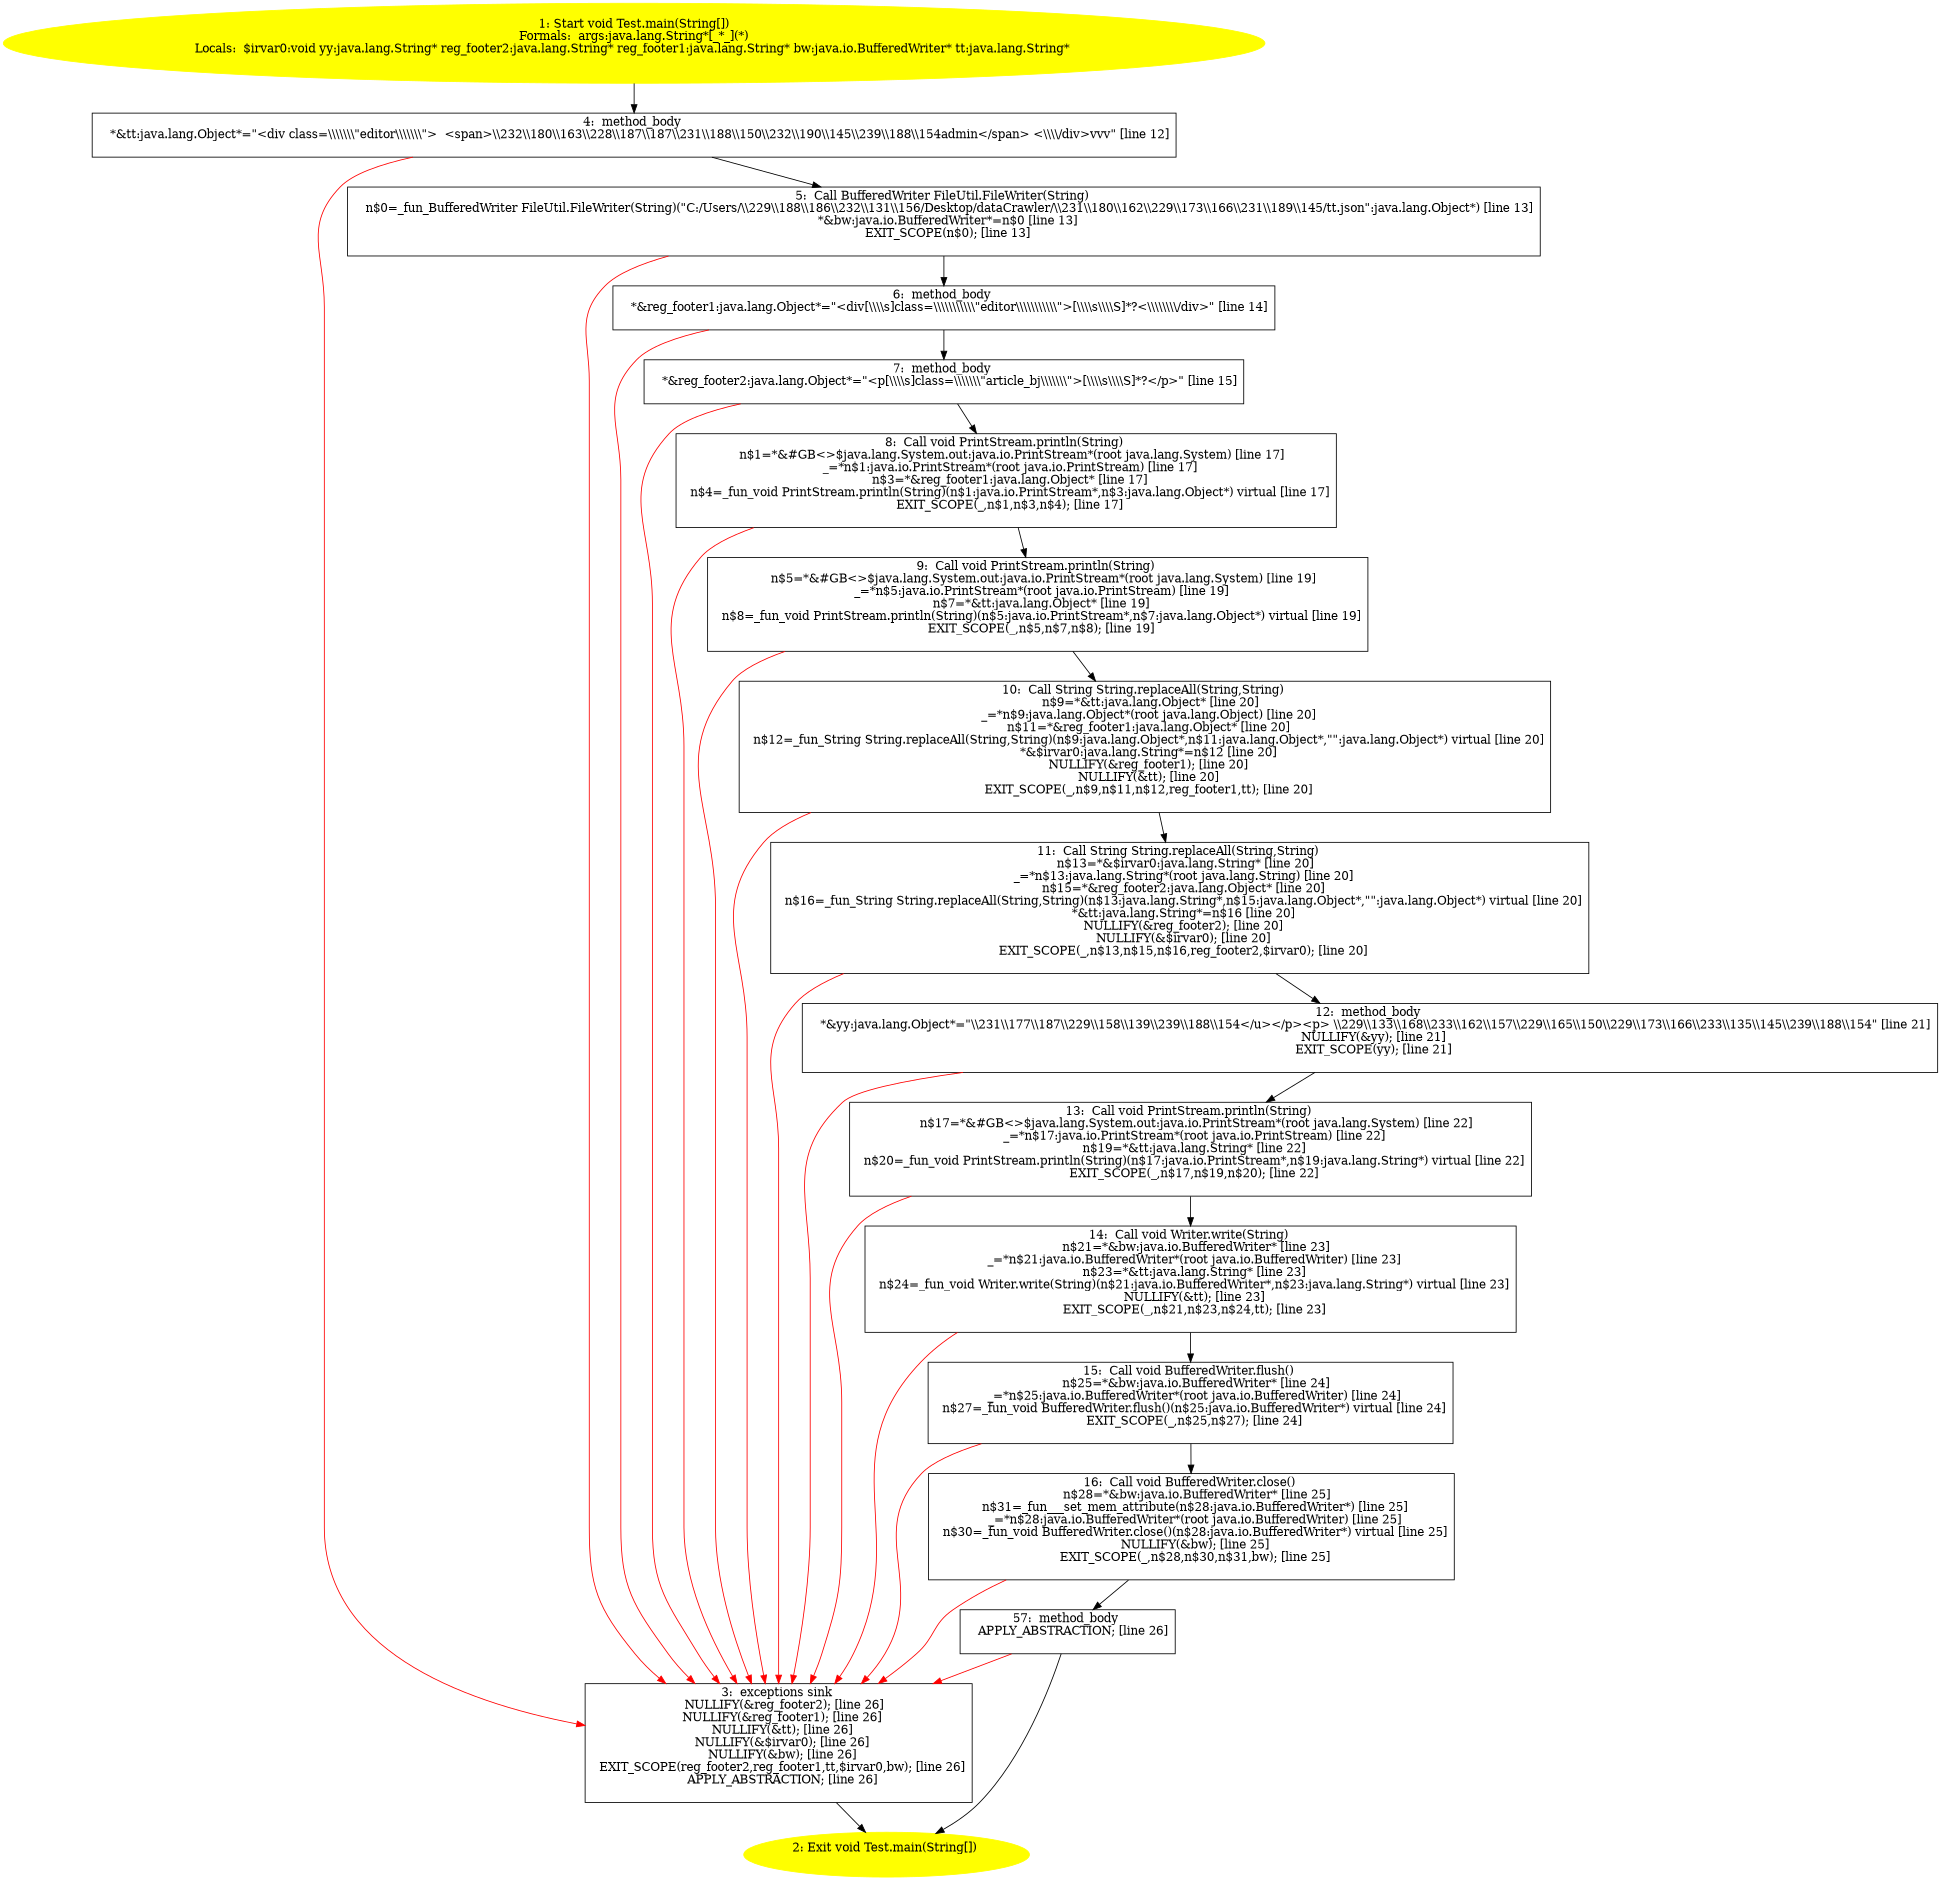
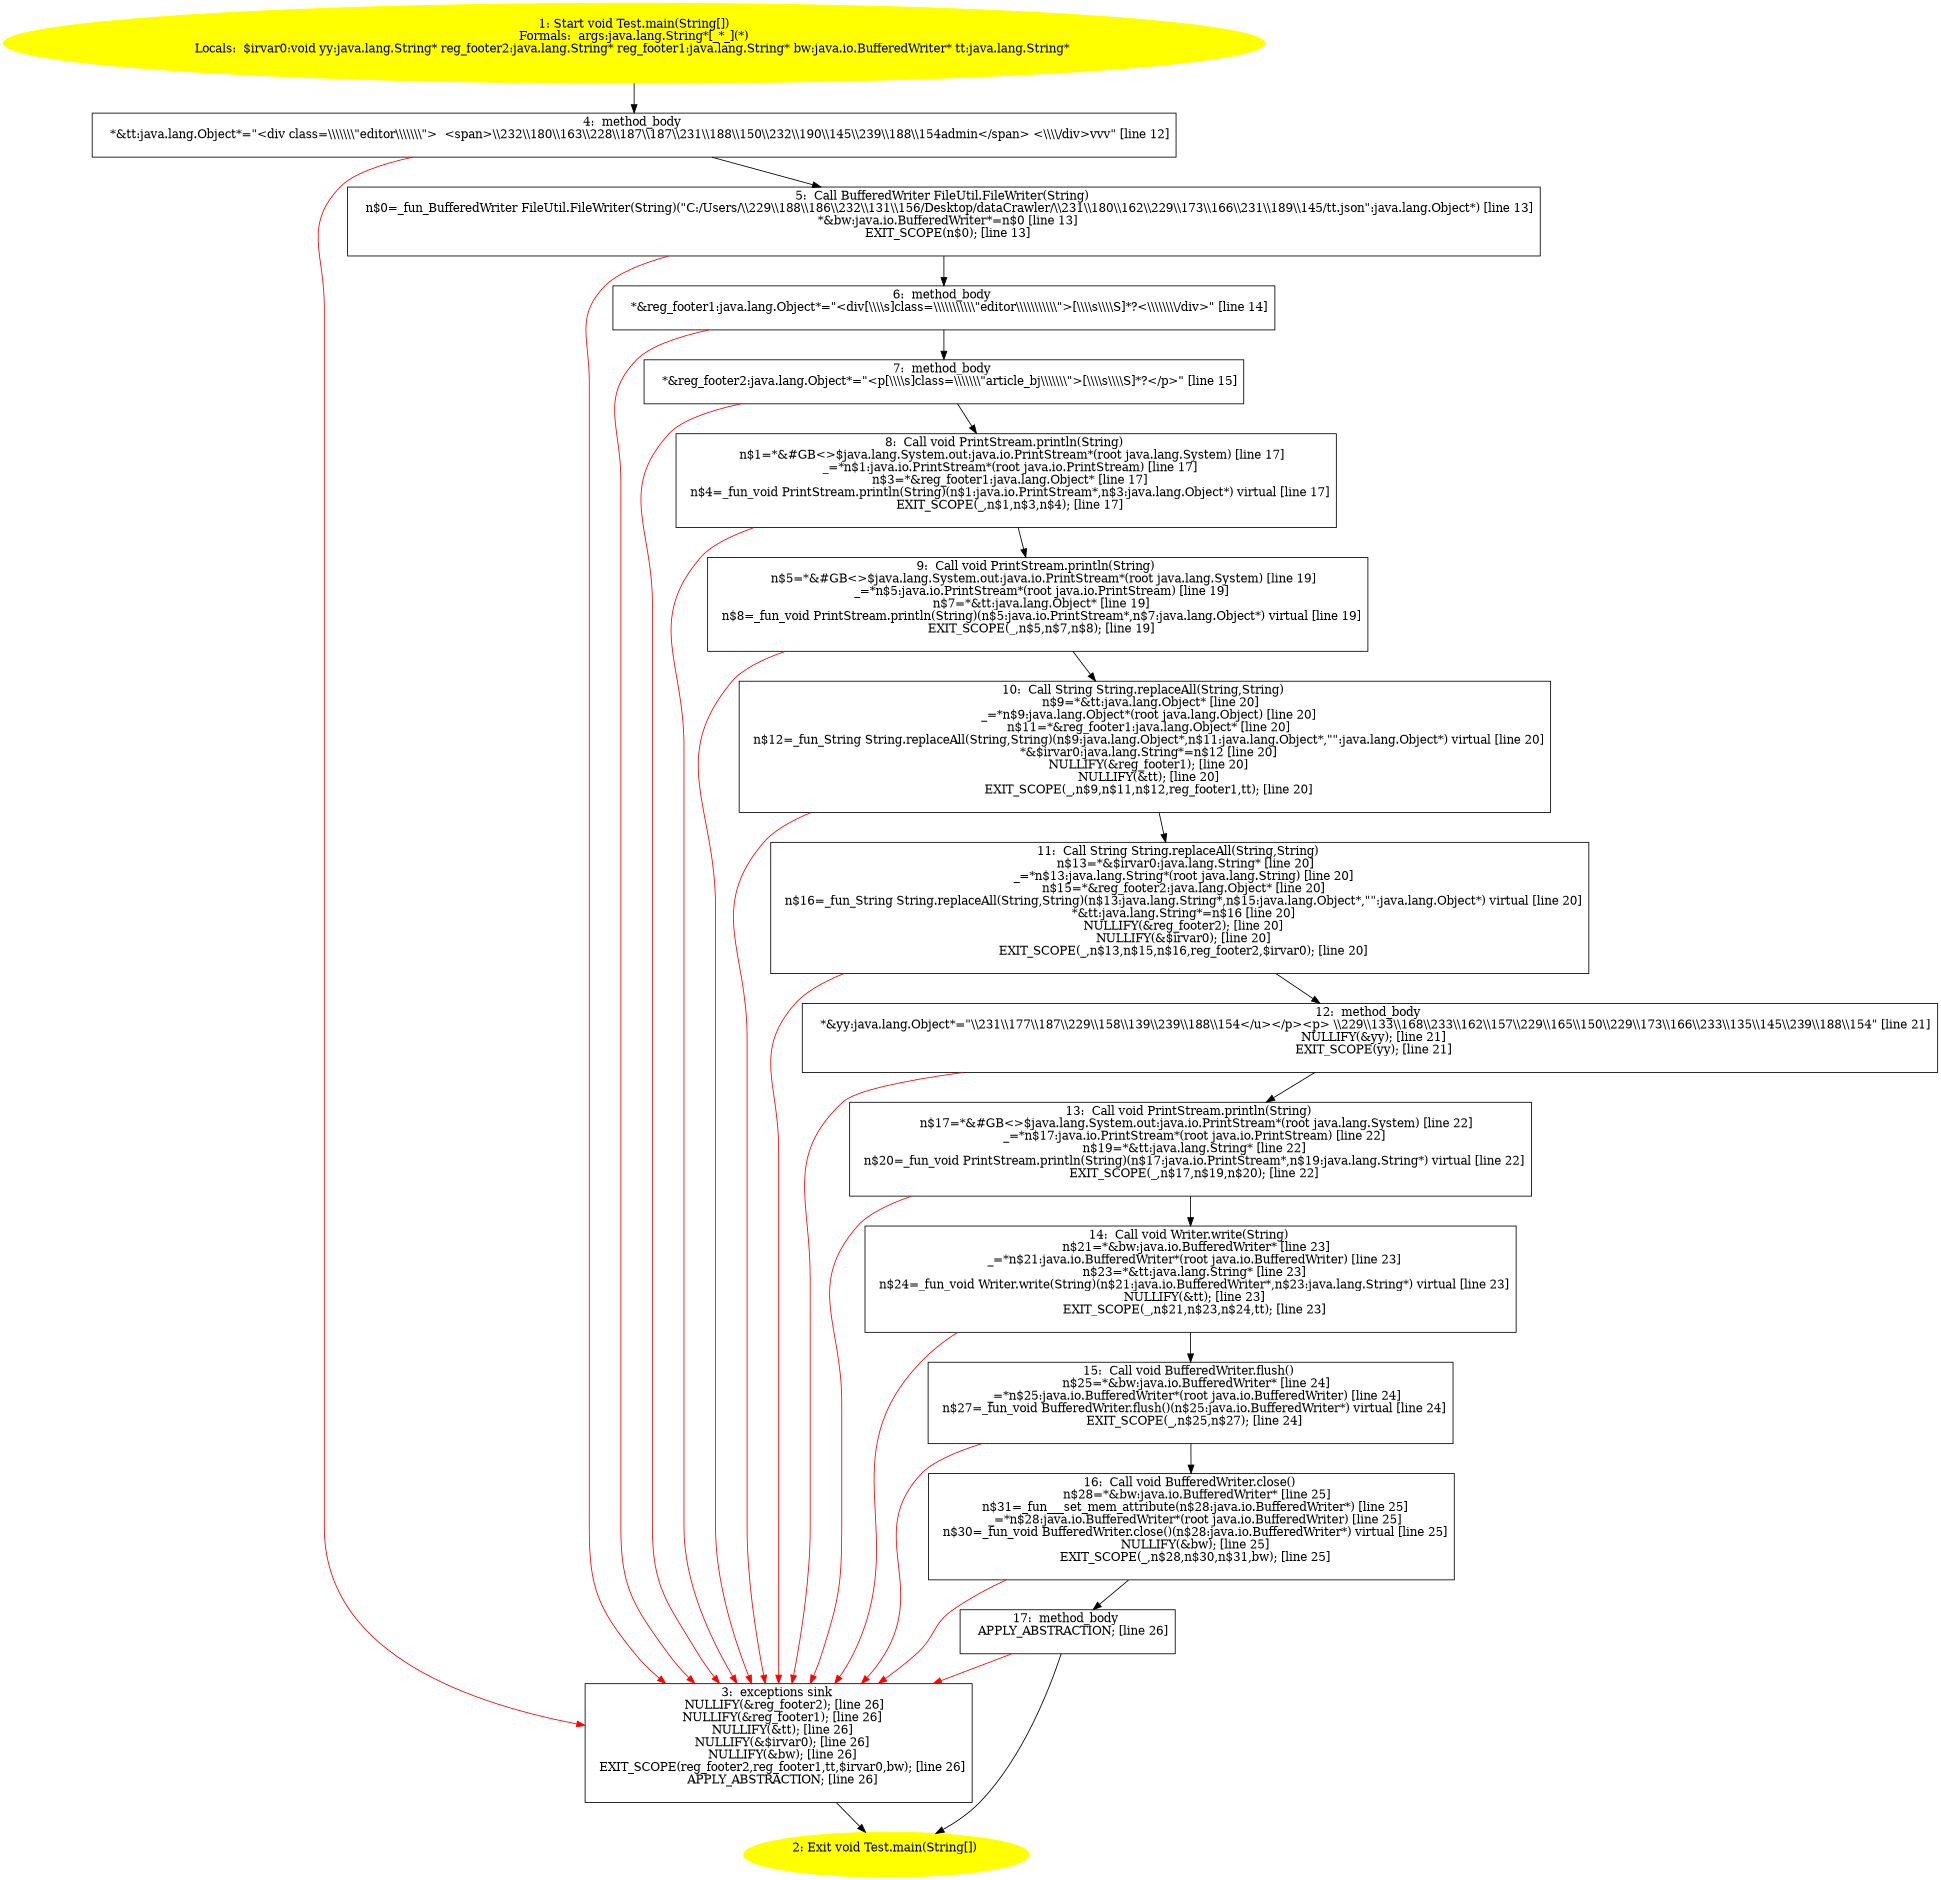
node "57:  method_body APPLY_ABSTRACTION; [line 26]": label "57:  method_body APPLY_ABSTRACTION; [line 26]" -> "17:  method_body APPLY_ABSTRACTION; [line 26]"
